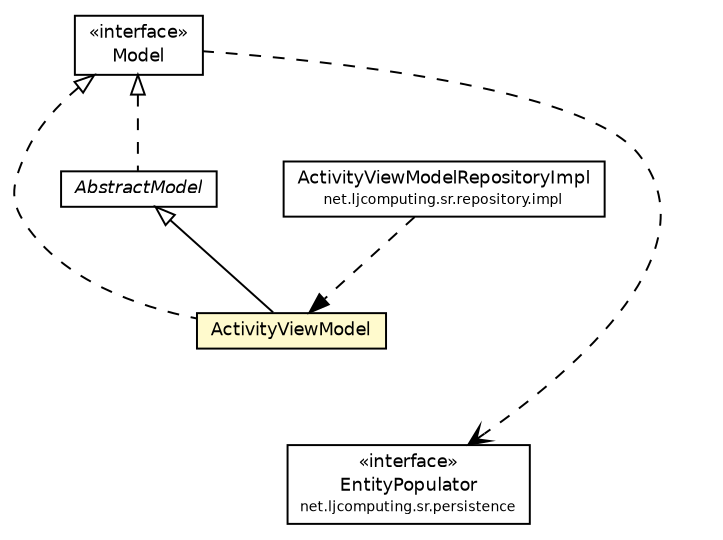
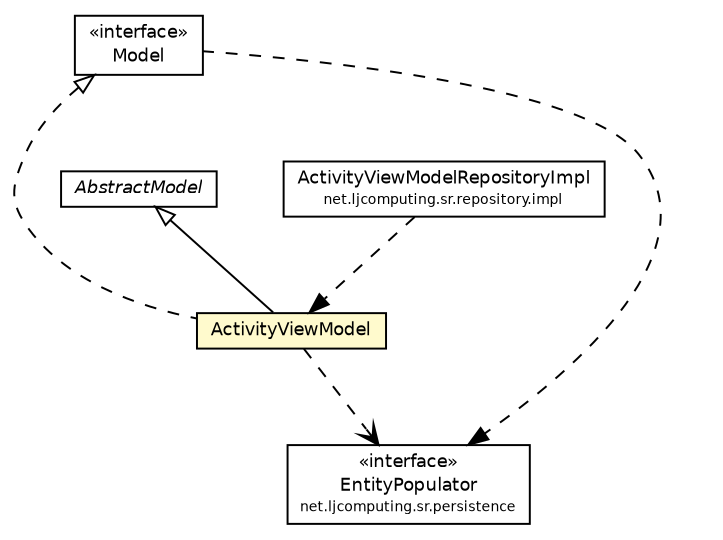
edge "Model" -> "EntityPopulator": arrowhead open -> normal
edge "AbstractModel" -> "Model": removed
edge "ActivityViewModel" -> "EntityPopulator": added
